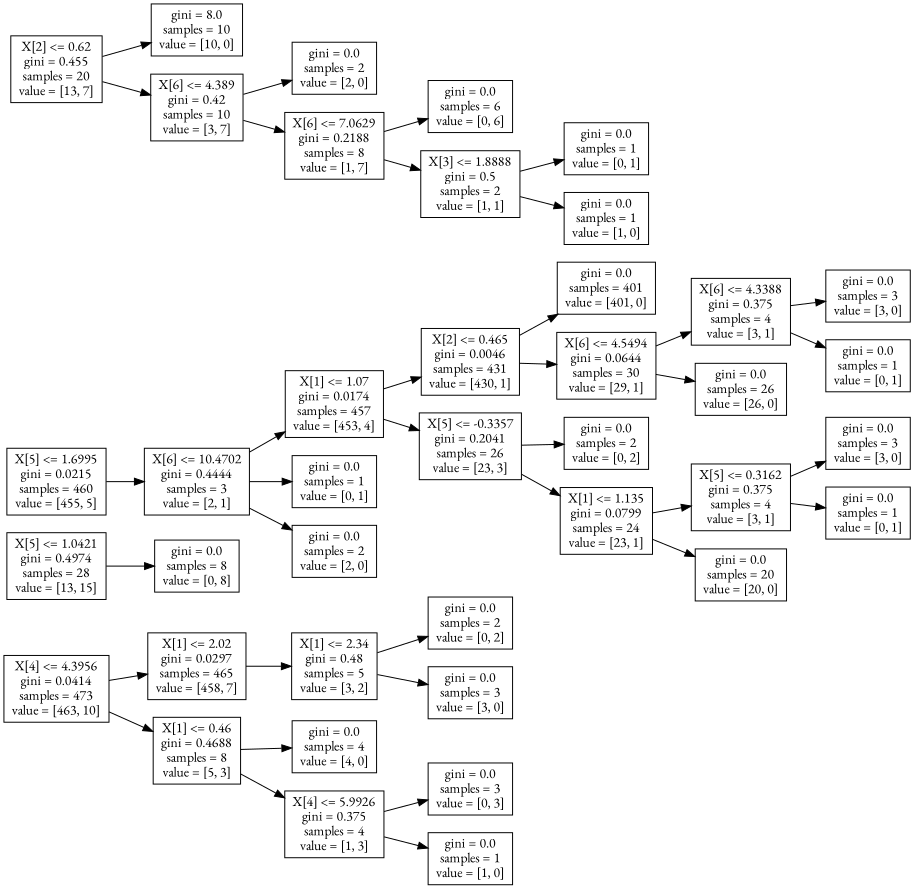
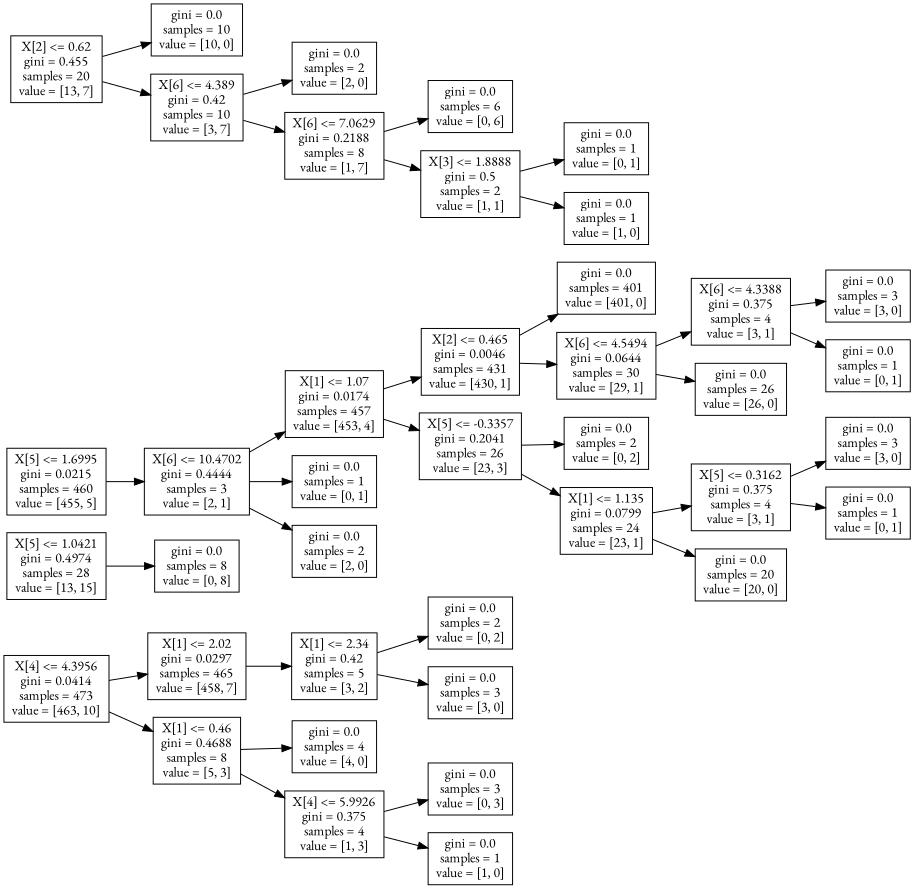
node "gini = 8.0 samples = 10 value = [10, 0]": label "gini = 8.0 samples = 10 value = [10, 0]" -> "gini = 0.0 samples = 10 value = [10, 0]"
node "X[1] <= 2.34 gini = 0.48 samples = 5 value = [3, 2]": label "X[1] <= 2.34 gini = 0.48 samples = 5 value = [3, 2]" -> "X[1] <= 2.34 gini = 0.42 samples = 5 value = [3, 2]"
